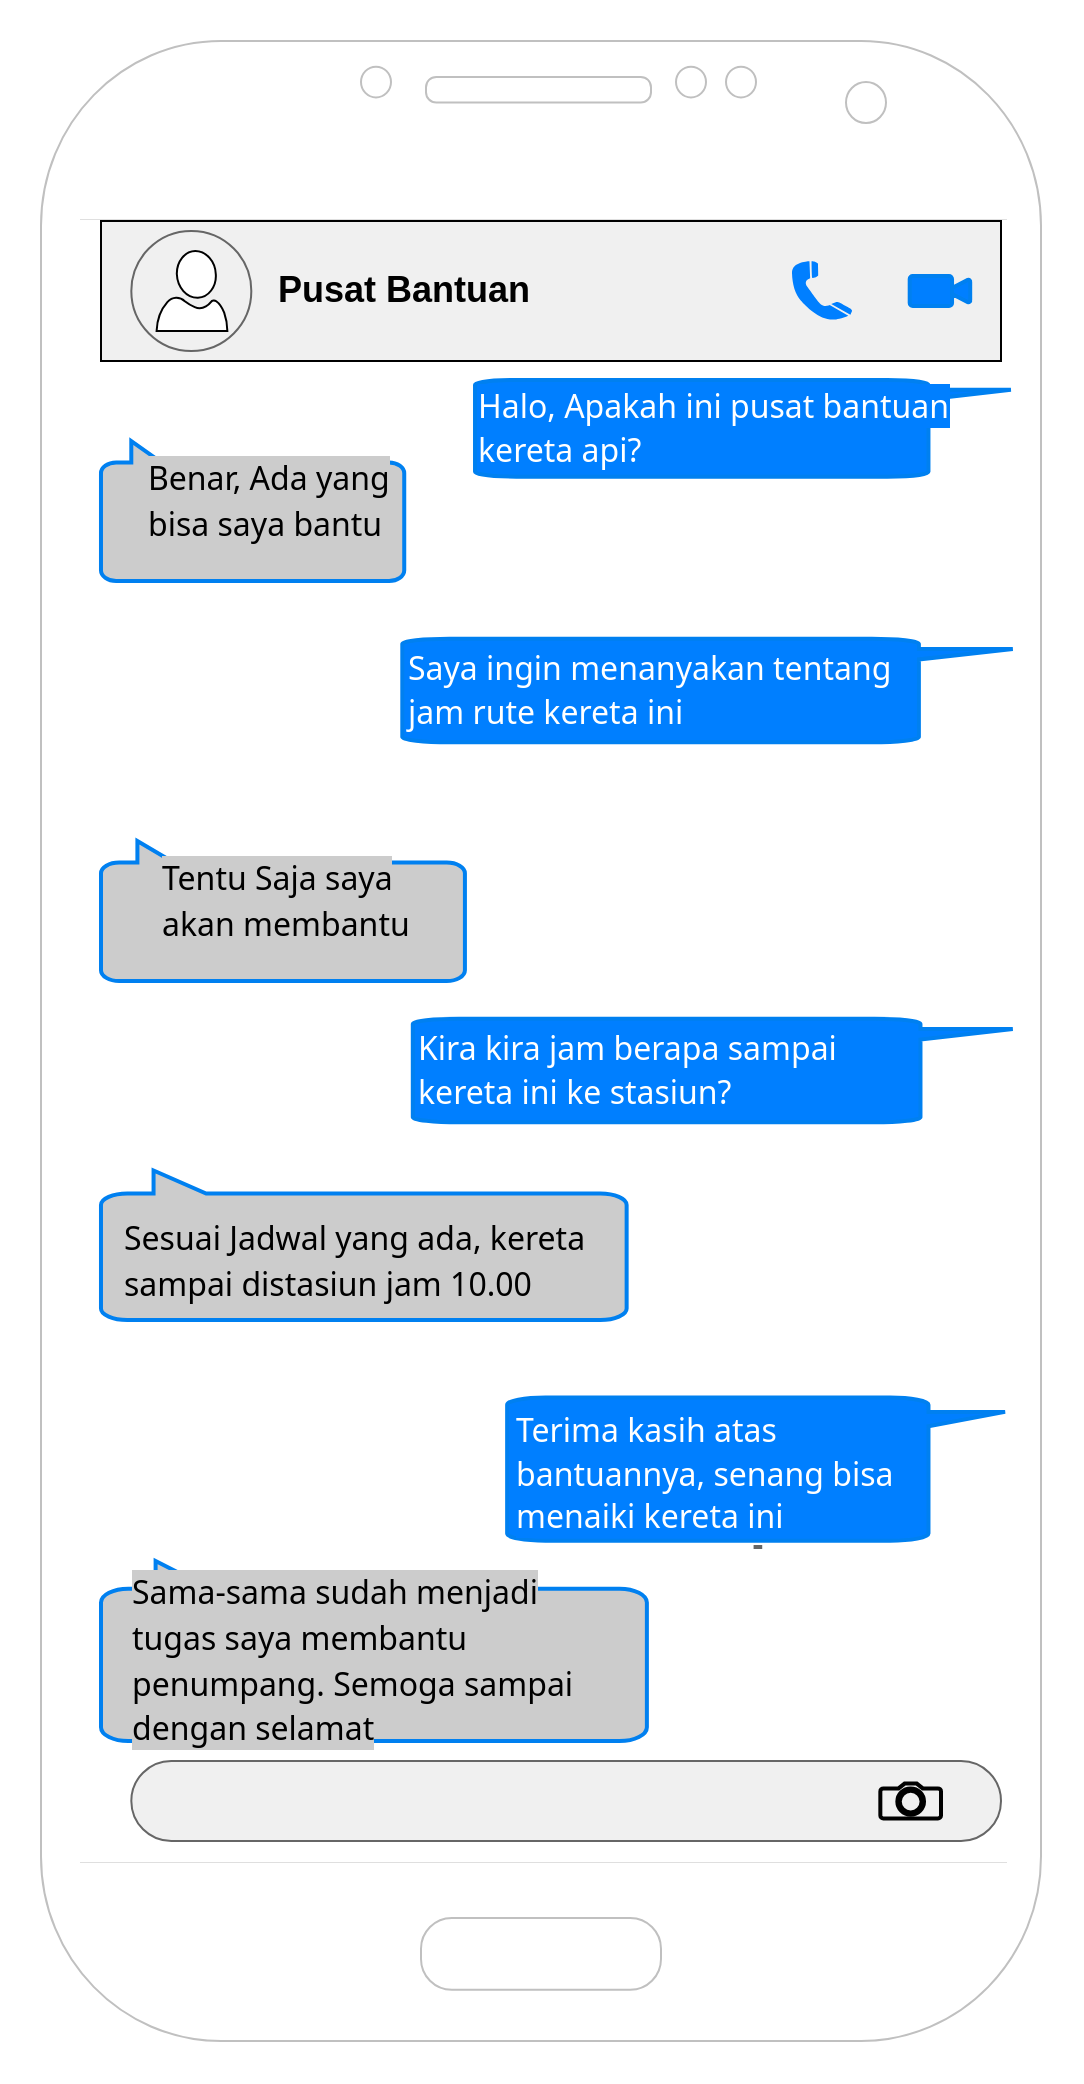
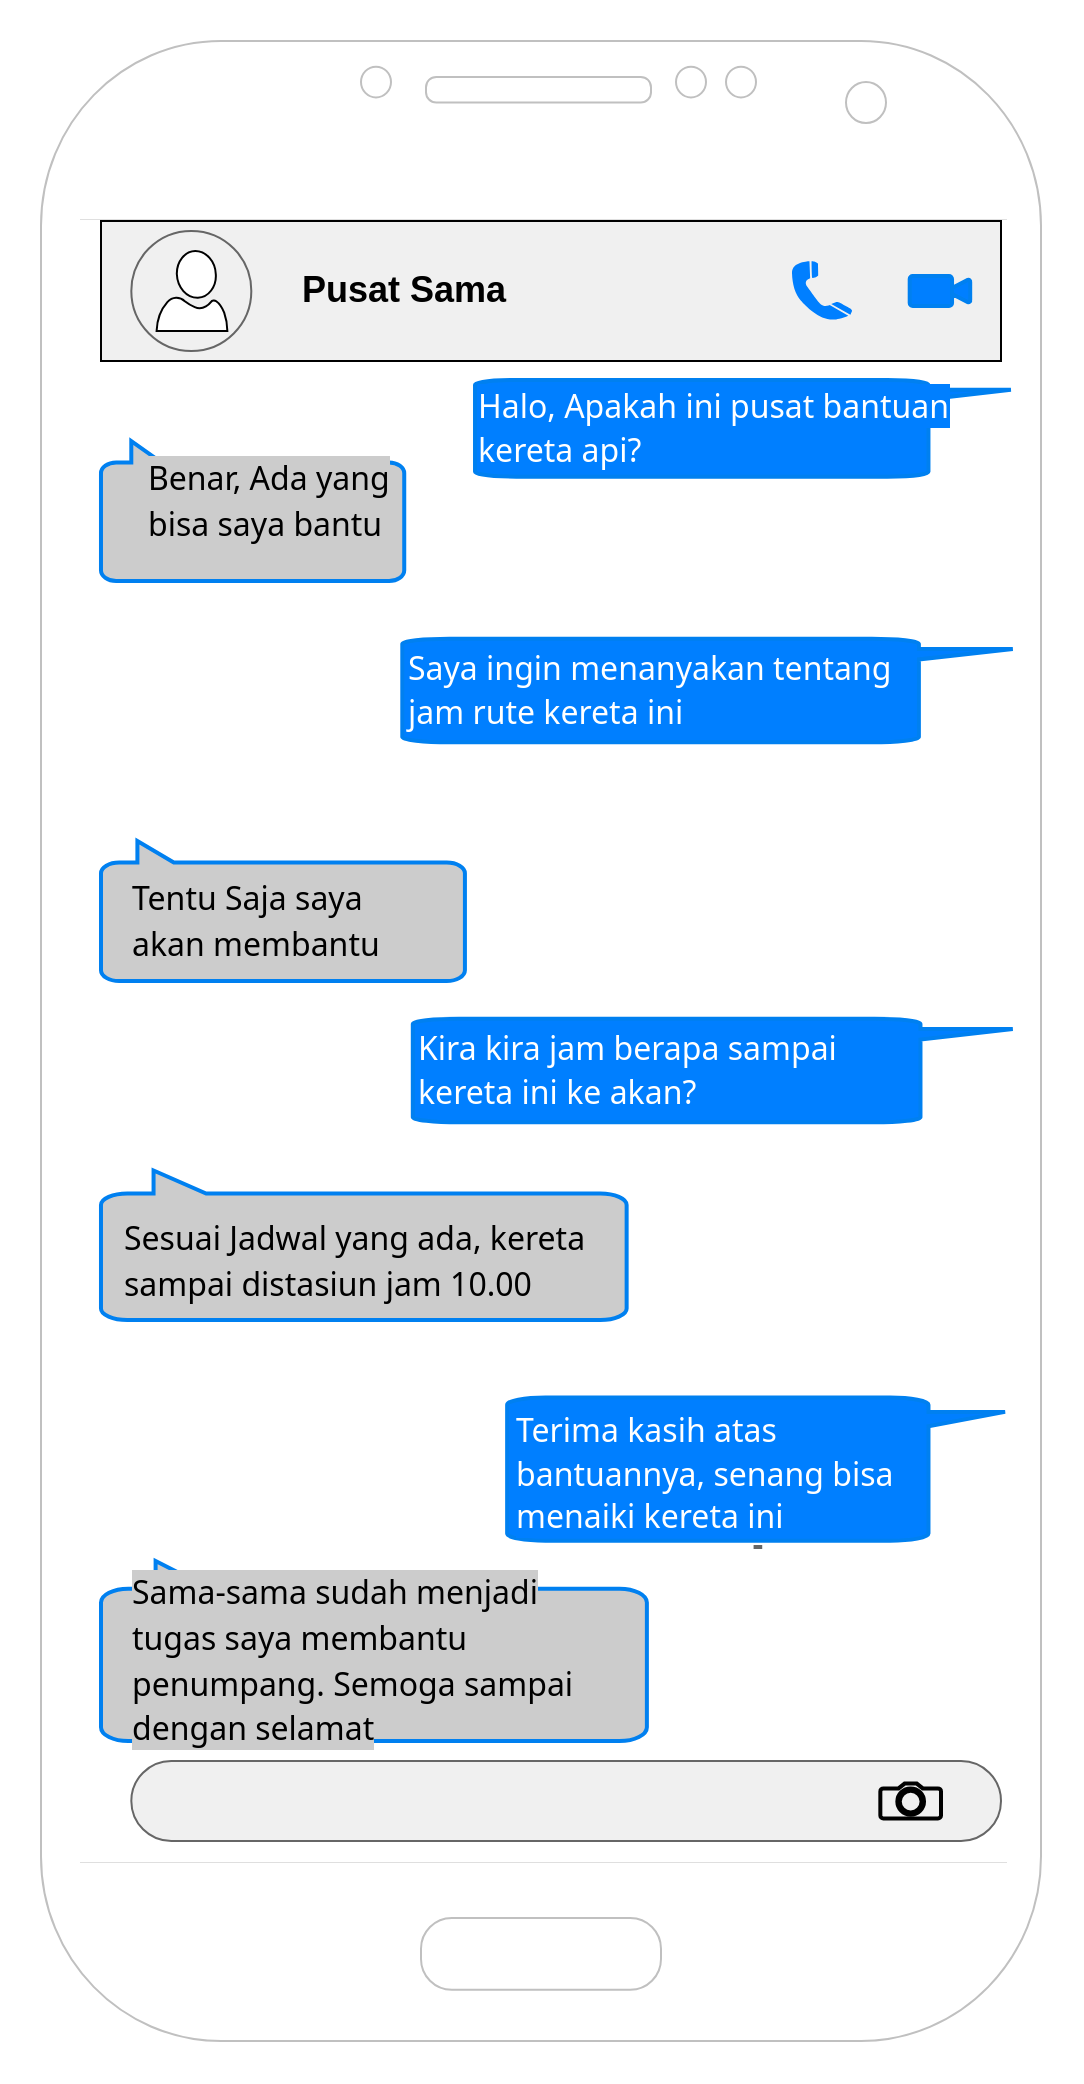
node "Pusat Bantuan": label "Pusat Bantuan" -> "Pusat Sama"
node "Tentu Saja saya akan membantu": moved (288, 901) -> (258, 921)
node "Kira kira jam berapa sampai kereta ini ke stasiun?": label "Kira kira jam berapa sampai kereta ini ke stasiun?" -> "Kira kira jam berapa sampai kereta ini ke akan?"
